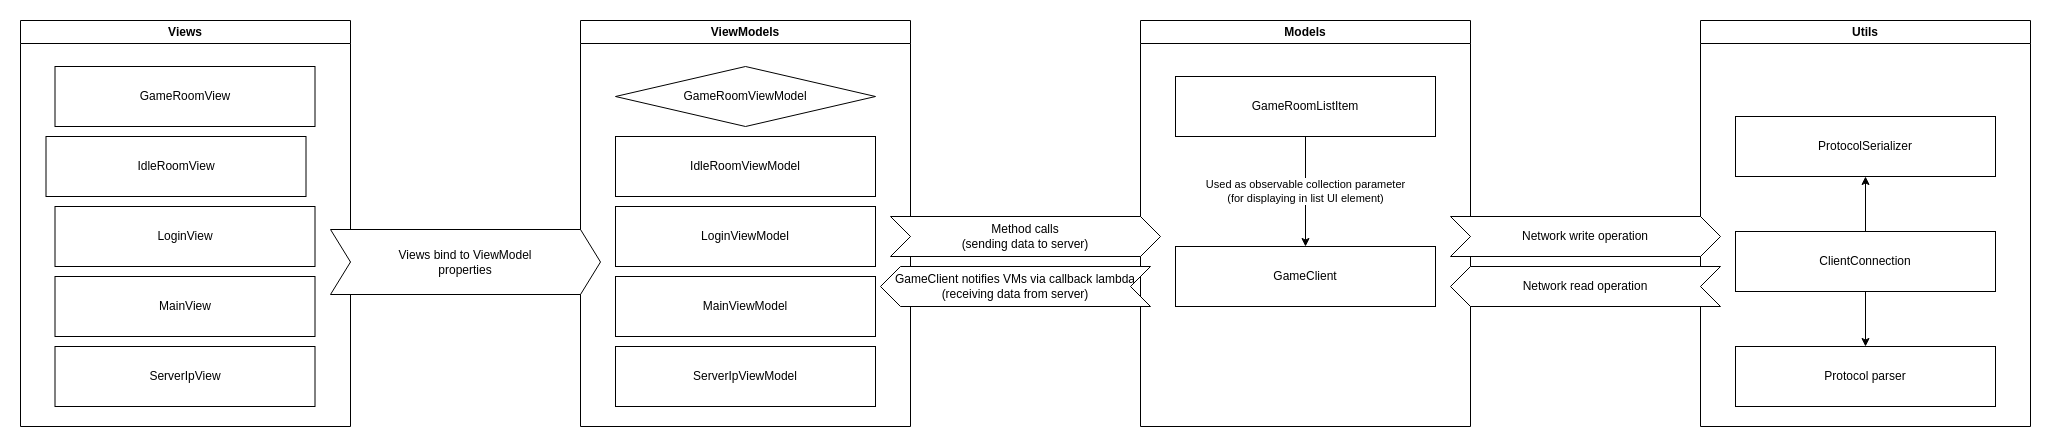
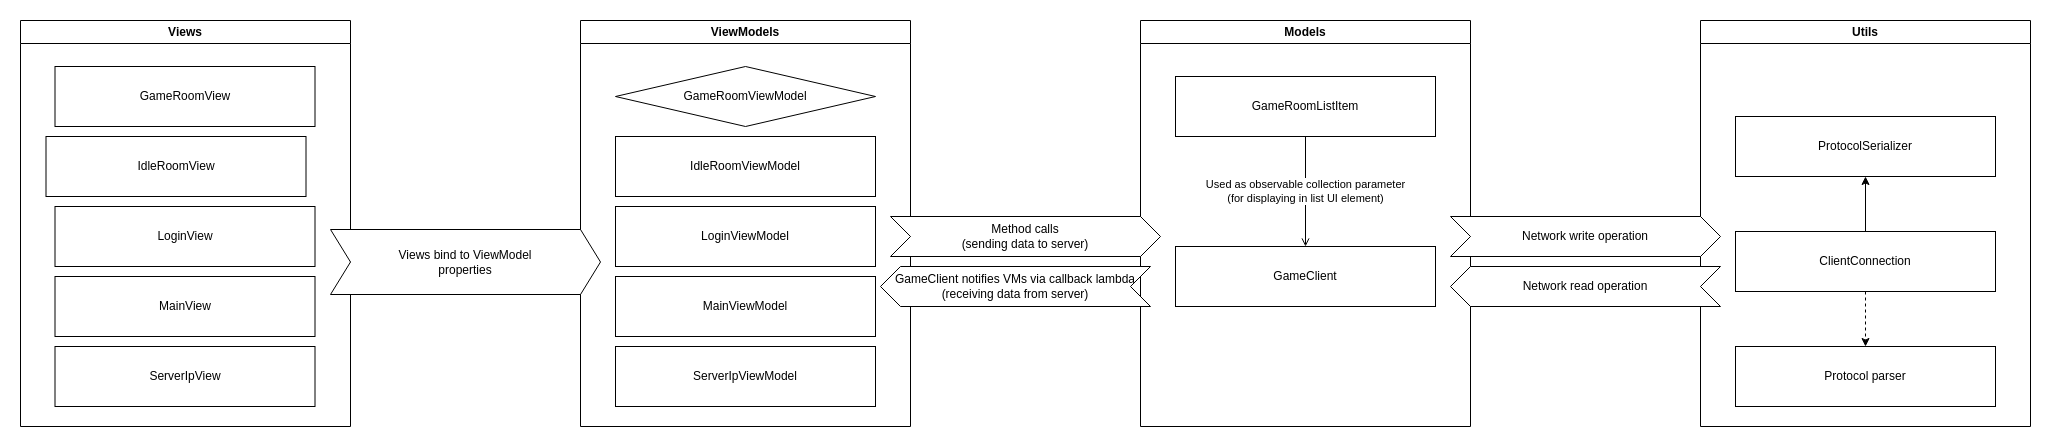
edge "GameRoomListItem" -> "GameClient": arrowhead classic -> open
edge "ClientConnection" -> "Protocol parser": style solid -> dashed
